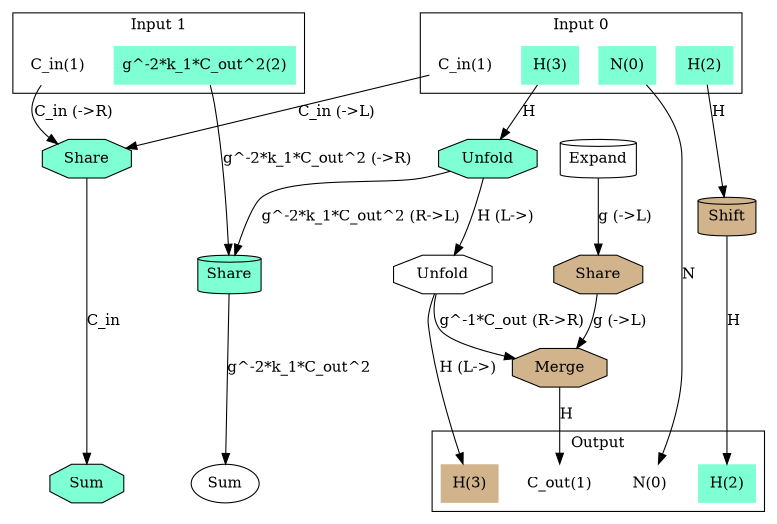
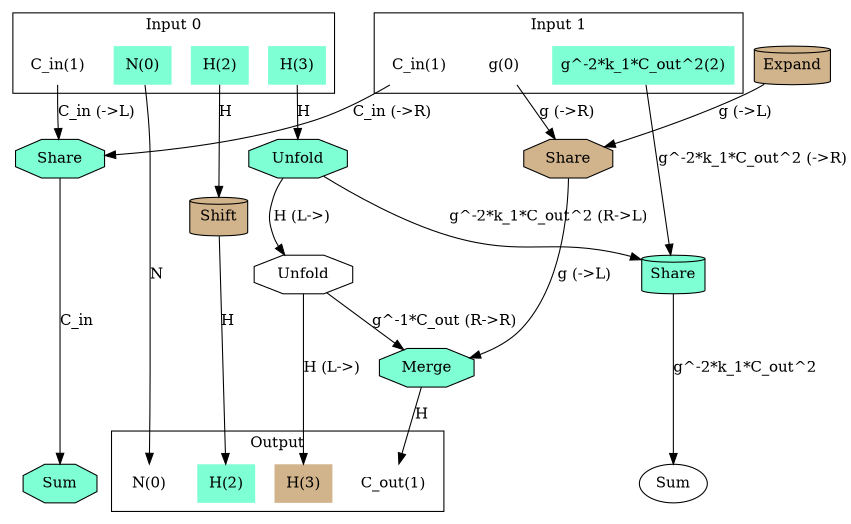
node "g(0)": added
node "Expand": fillcolor white -> tan
node "Merge": fillcolor tan -> aquamarine
